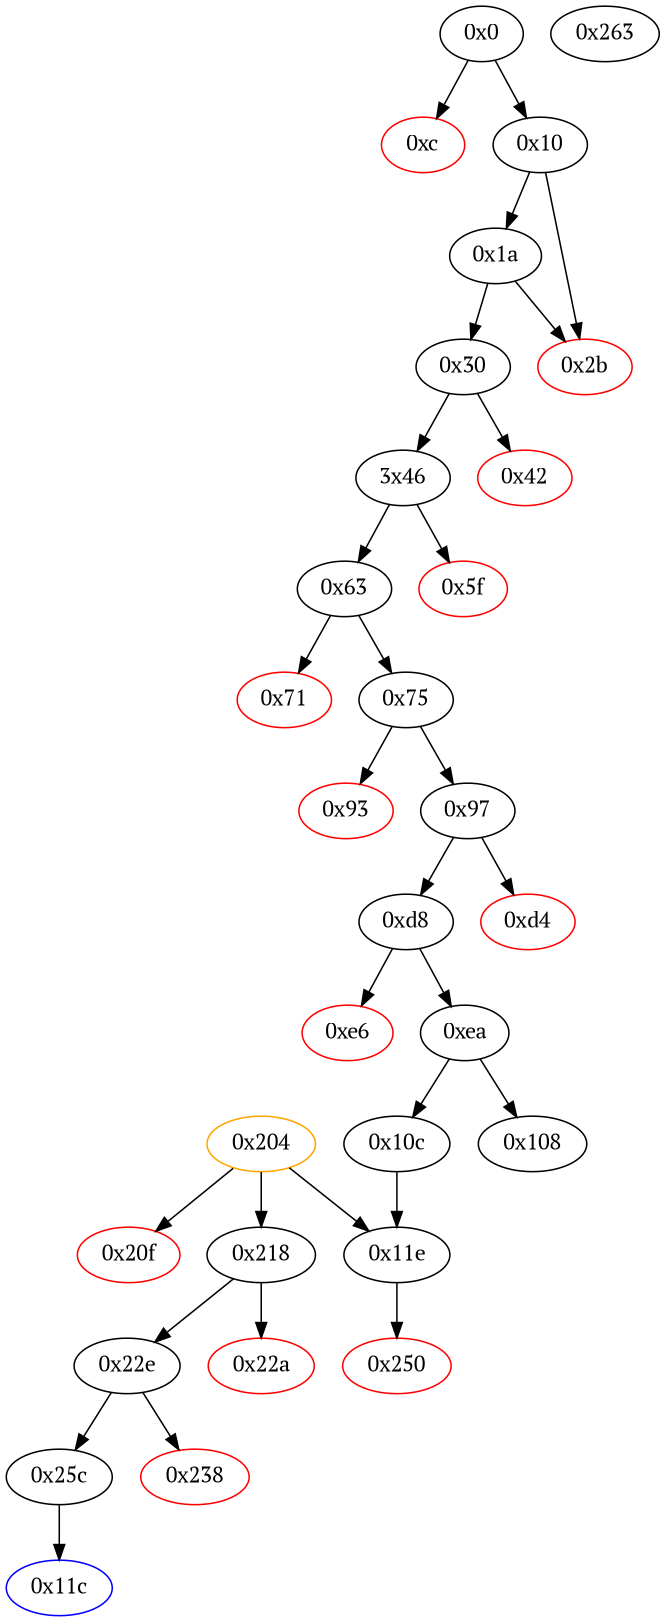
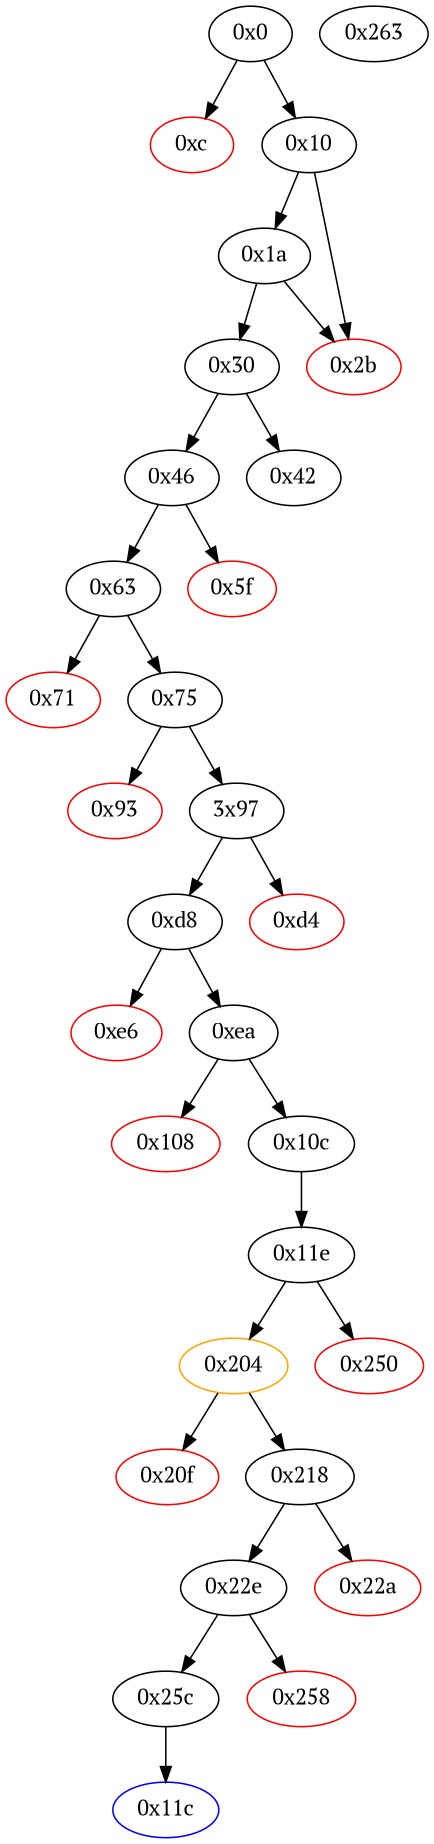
node "3x46": label "3x46" -> "0x46"
node "0x42": color red -> black
node "0x97": label "0x97" -> "3x97"
node "0x108": color black -> red
edge "0x204" -> "0x11e": reversed
node "0x238": label "0x238" -> "0x258"
